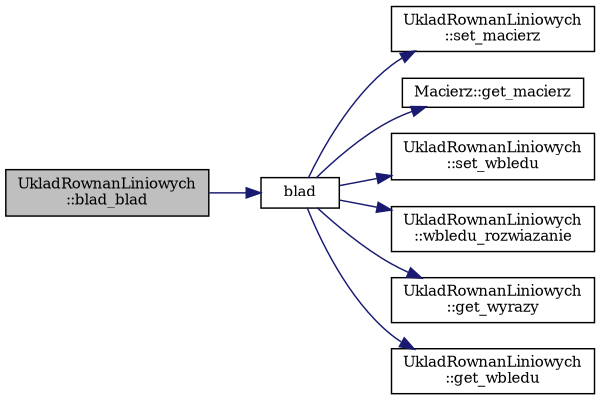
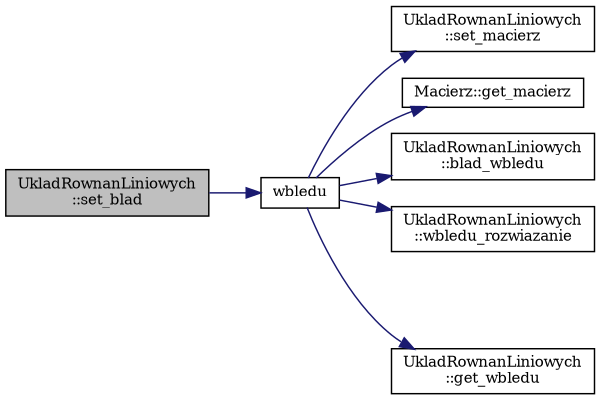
node "UkladRownanLiniowych ::set_wbledu": label "UkladRownanLiniowych ::set_wbledu" -> "UkladRownanLiniowych ::blad_wbledu"
node "UkladRownanLiniowych ::blad_blad": label "UkladRownanLiniowych ::blad_blad" -> "UkladRownanLiniowych ::set_blad"
node "blad": label "blad" -> "wbledu"
node "UkladRownanLiniowych ::get_wyrazy": removed
